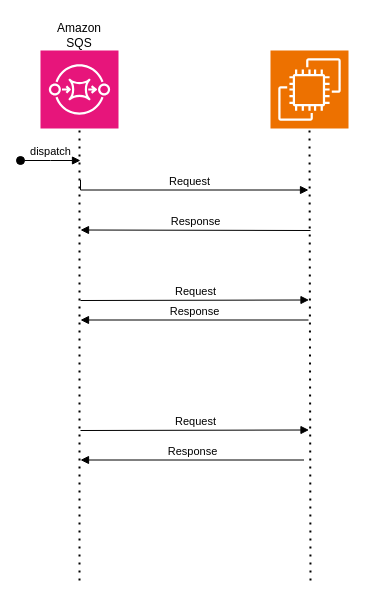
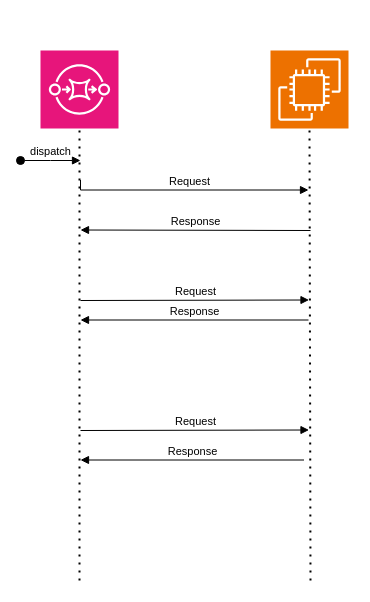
node "Amazon SQS": removed
